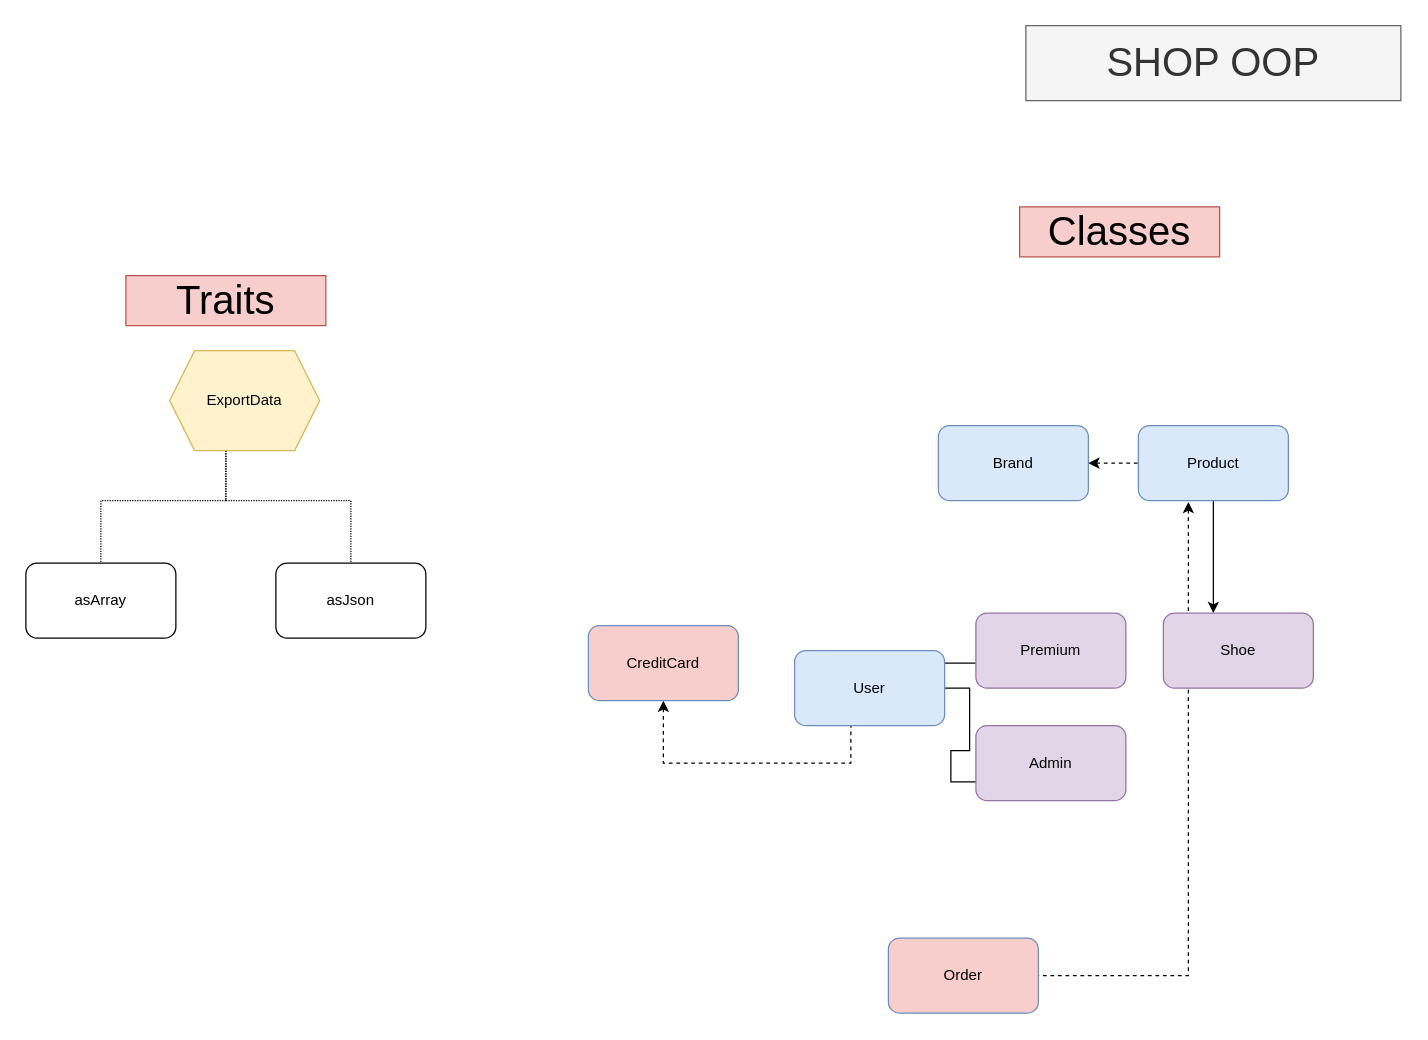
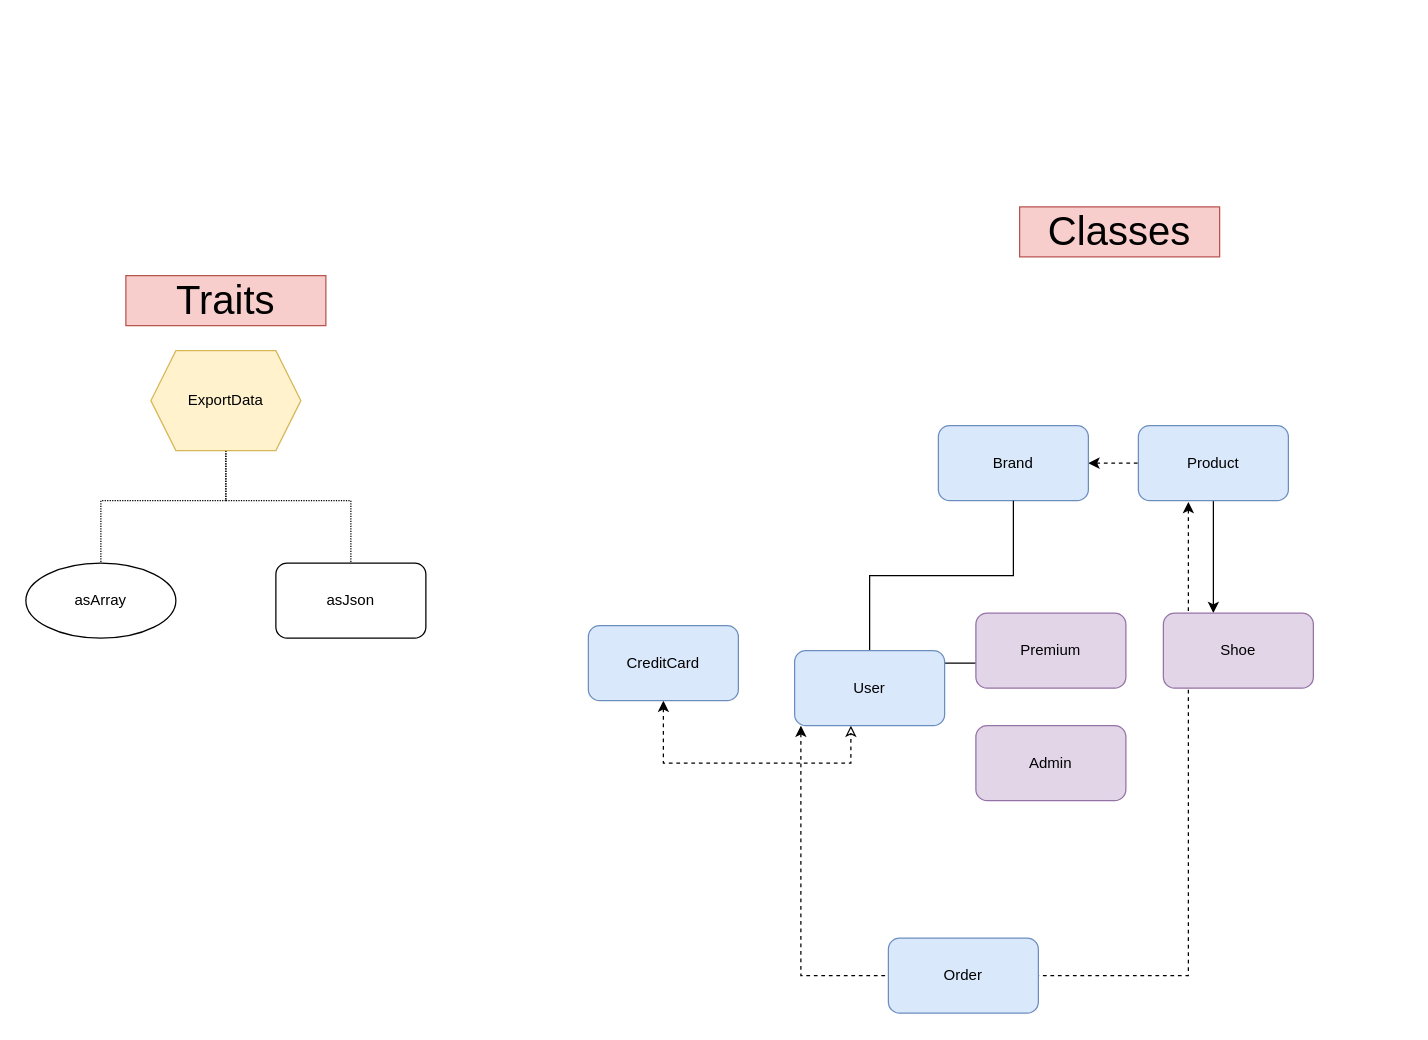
node "SHOP OOP": removed
node "ExportData": moved (244, 401) -> (226, 401)
node "asArray": shape rounded rectangle -> ellipse
node "CreditCard": fillcolor #f8cecc -> #dae8fc
edge "User" -> "CreditCard": arrowhead none -> classic
edge "User" -- "Admin": now "User" -- "Brand"
edge "Order" -> "User": added
node "Order": fillcolor #f8cecc -> #dae8fc
